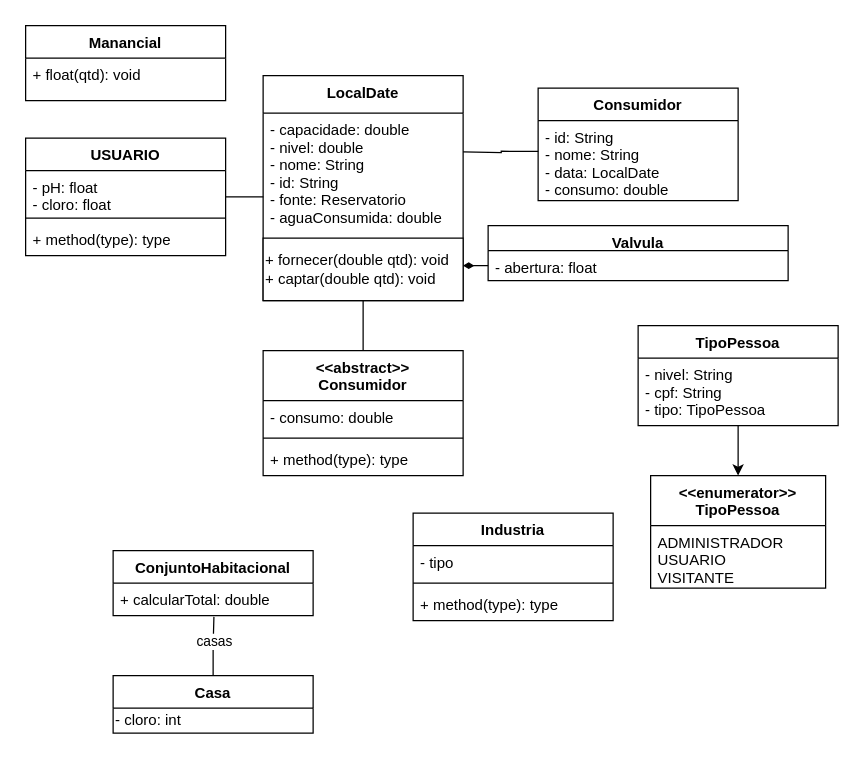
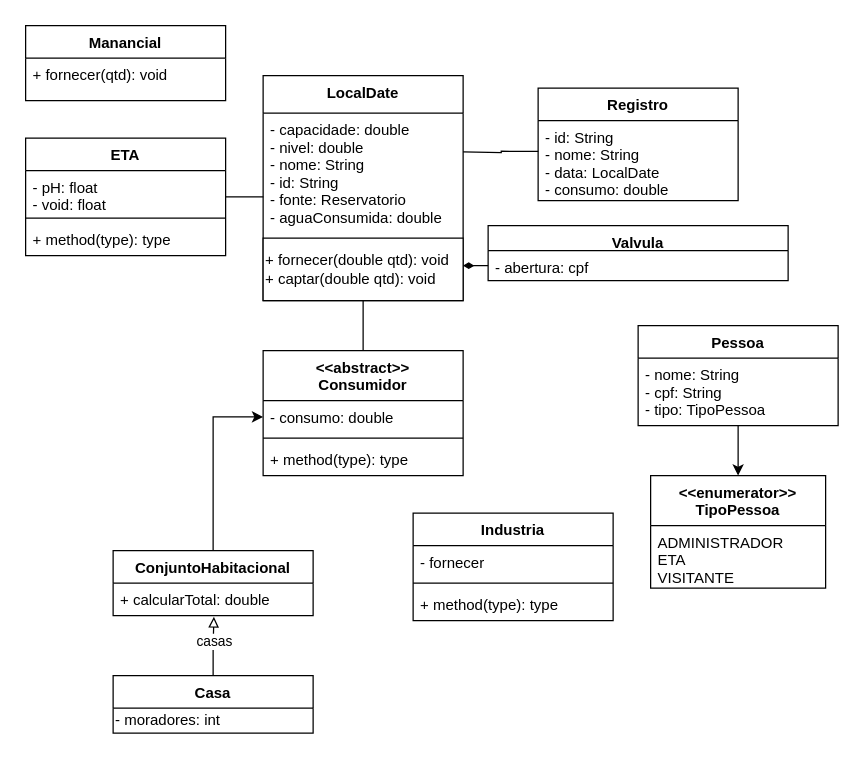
node "+ float(qtd): void": label "+ float(qtd): void" -> "+ fornecer(qtd): void"
node "Consumidor": label "Consumidor" -> "Registro"
node "USUARIO": label "USUARIO" -> "ETA"
node "- pH: float - cloro: float": label "- pH: float - cloro: float" -> "- pH: float - void: float"
node "- abertura: float": label "- abertura: float" -> "- abertura: cpf"
node "TipoPessoa": label "TipoPessoa" -> "Pessoa"
node "- nivel: String - cpf: String - tipo: TipoPessoa": label "- nivel: String - cpf: String - tipo: TipoPessoa" -> "- nome: String - cpf: String - tipo: TipoPessoa"
edge "ConjuntoHabitacional" -> "- consumo: double": added
node "ADMINISTRADOR USUARIO VISITANTE": label "ADMINISTRADOR USUARIO VISITANTE" -> "ADMINISTRADOR ETA VISITANTE"
node "- tipo": label "- tipo" -> "- fornecer"
edge "+ calcularTotal: double" -- "Casa": arrowhead none -> block
node "- cloro: int": label "- cloro: int" -> "- moradores: int"
